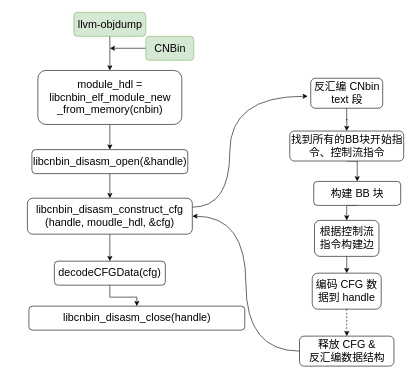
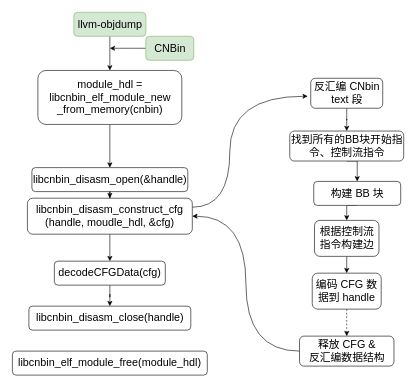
node "libcnbin_disasm_open(&handle)": moved (110, 162) -> (110, 180)
node "libcnbin_disasm_close(handle)": size 216x24 -> 162x24
node "libcnbin_elf_module_free(module_hdl)": added
